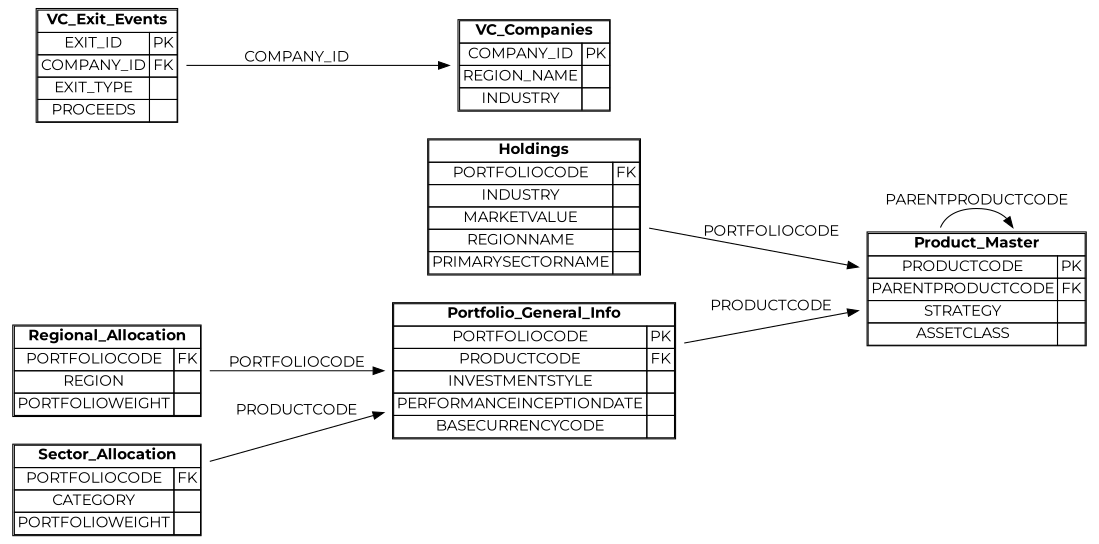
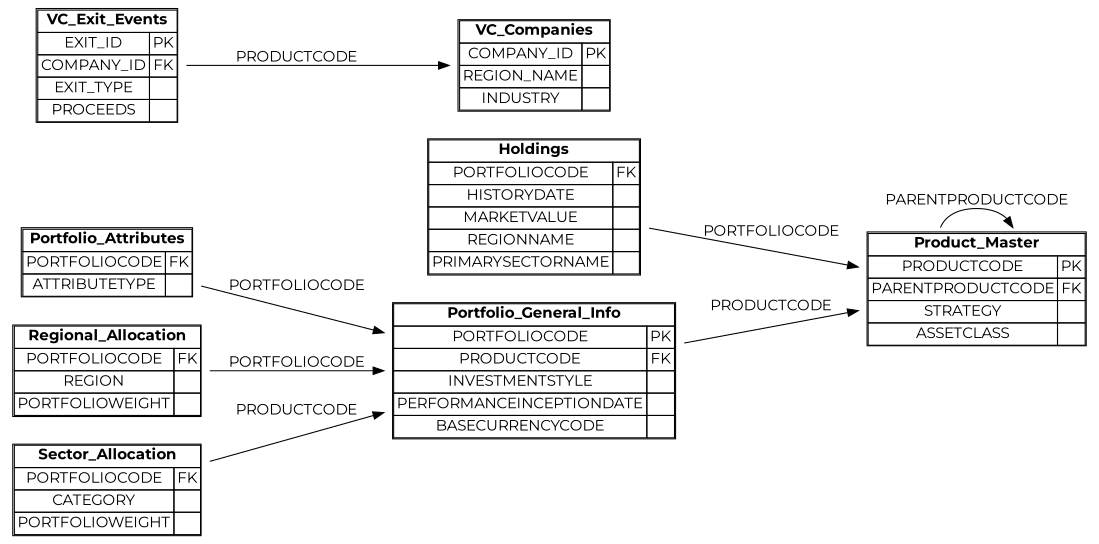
edge "VC_Exit_Events" -> "VC_Companies": label "COMPANY_ID" -> "PRODUCTCODE"
node "Holdings": text "INDUSTRY" -> "HISTORYDATE"
node "Portfolio_Attributes": added
